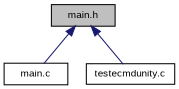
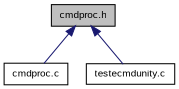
node "main.h": label "main.h" -> "cmdproc.h"
node "main.c": label "main.c" -> "cmdproc.c"
